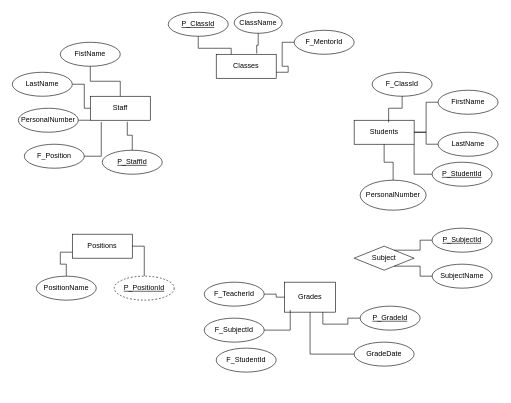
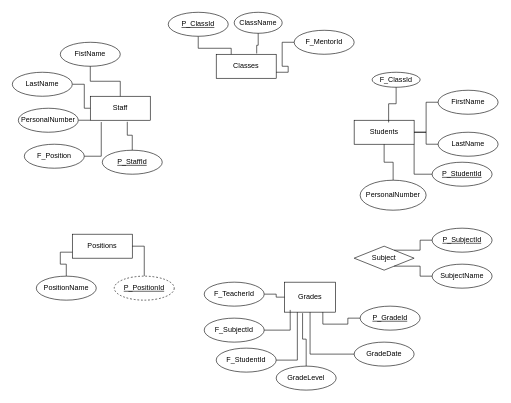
node "F_ClassId": size 60x24 -> 48x15
edge "Grades" -- "GradeLevel": added
edge "Grades" -- "F_StudentId": added
node "GradeLevel": added
